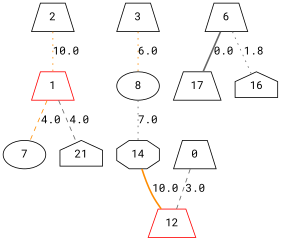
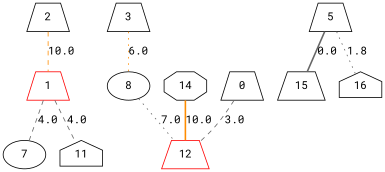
node "6": label "6" -> "5"
edge "2" -- "1": style dotted -> dashed
node "17": label "17" -> "15"
edge "8" -- "14": now "8" -- "12"
edge "1" -- "7": color darkorange -> gray40
node "21": label "21" -> "11"
